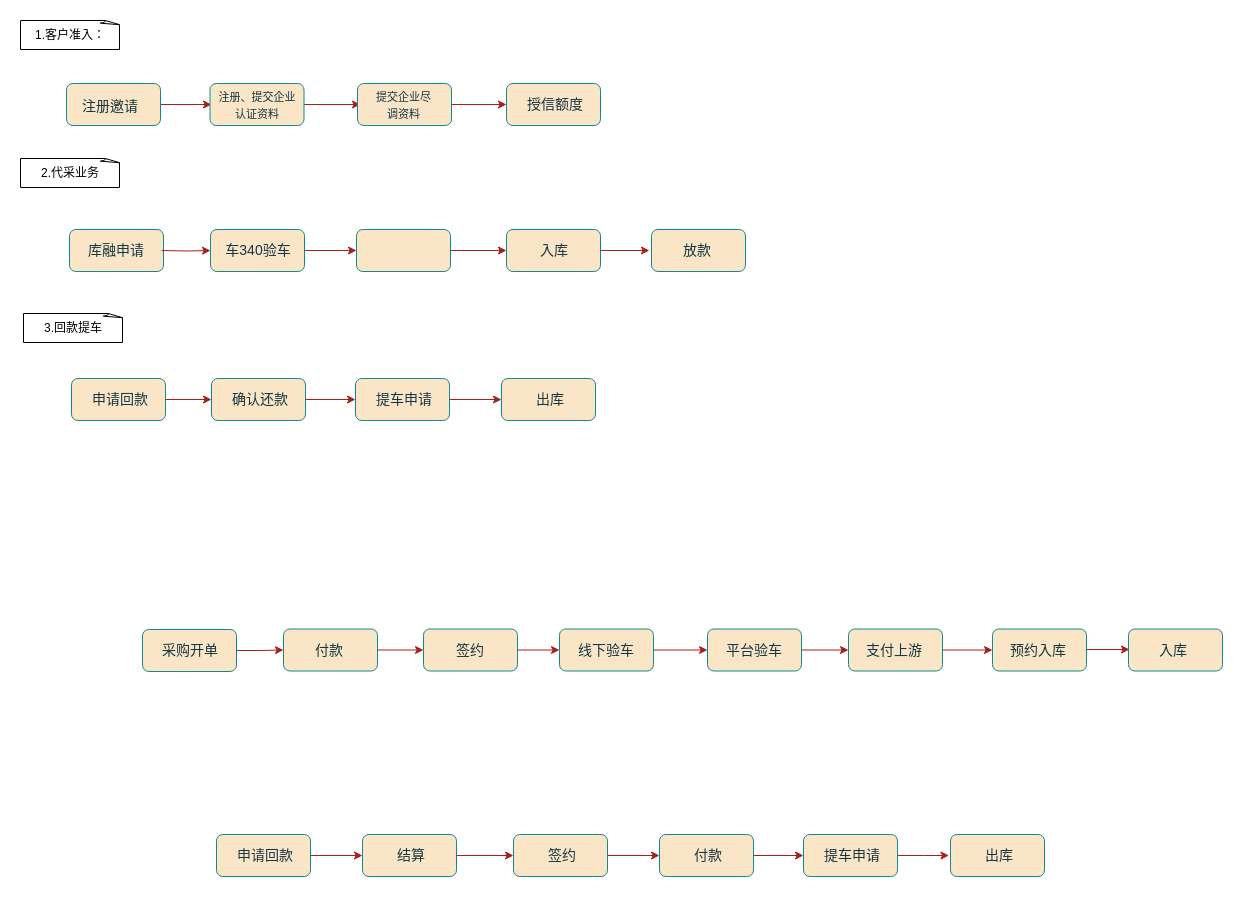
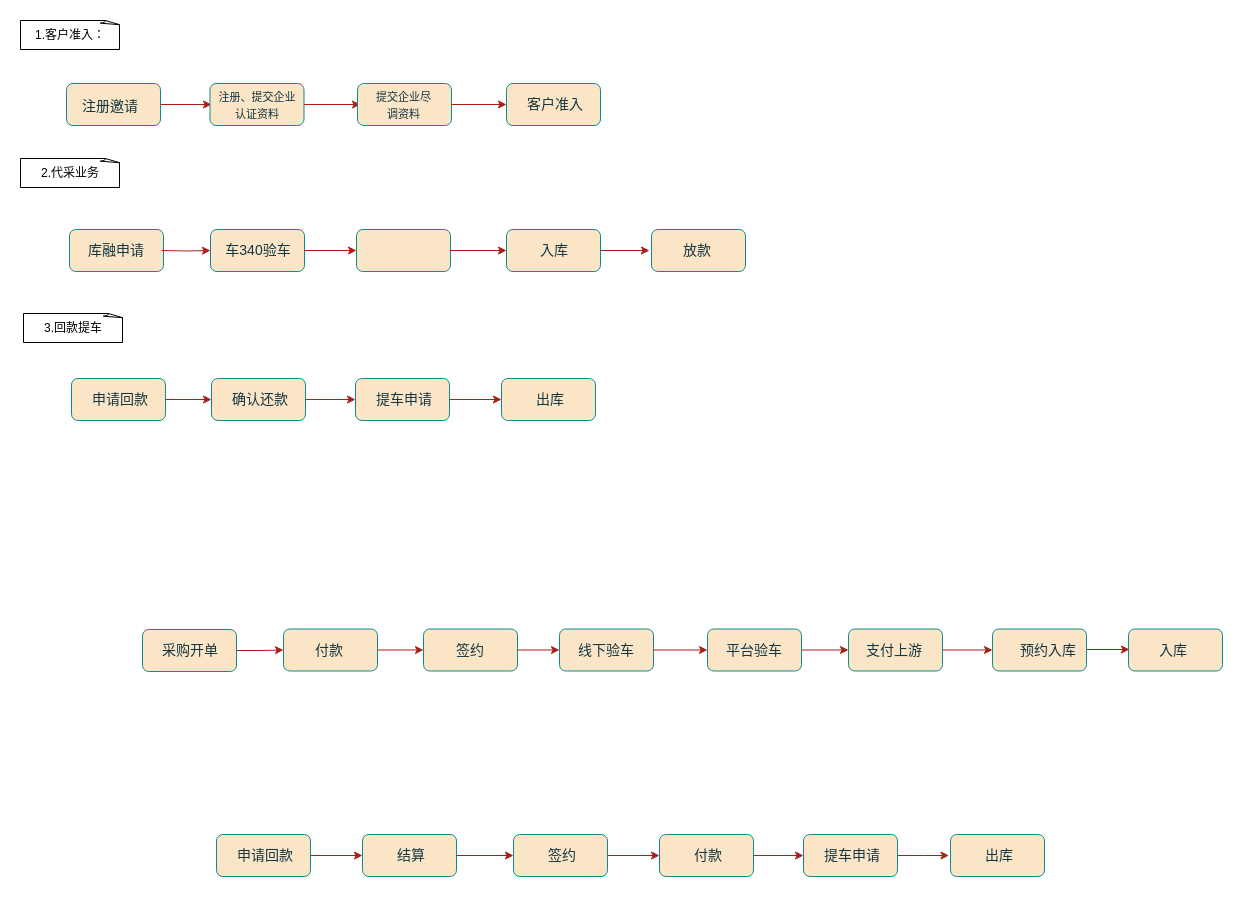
node "授信额度": label "授信额度" -> "客户准入"
node "预约入库": moved (1039, 650) -> (1049, 650)
